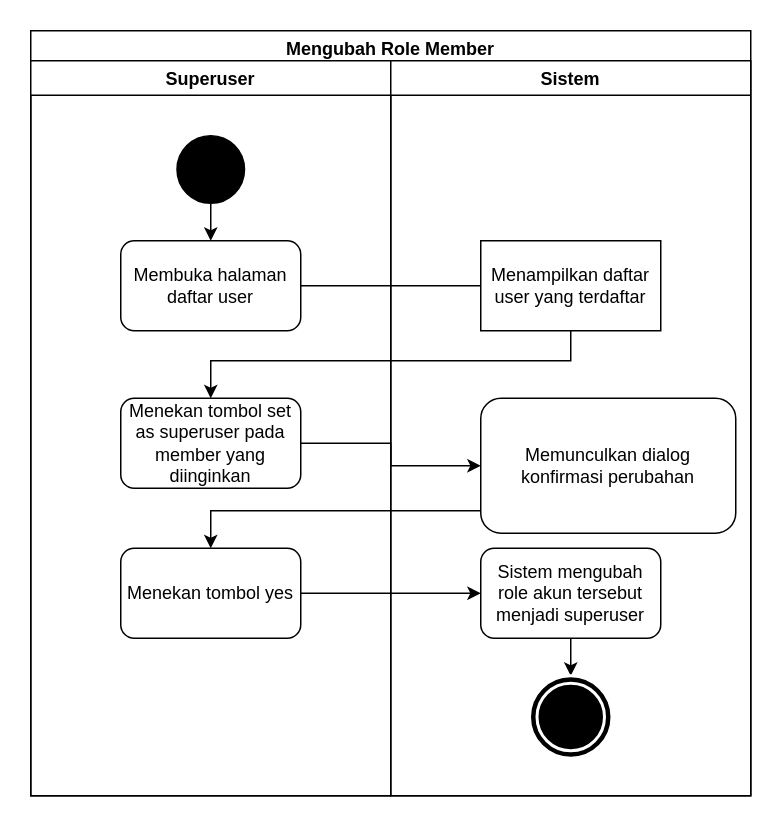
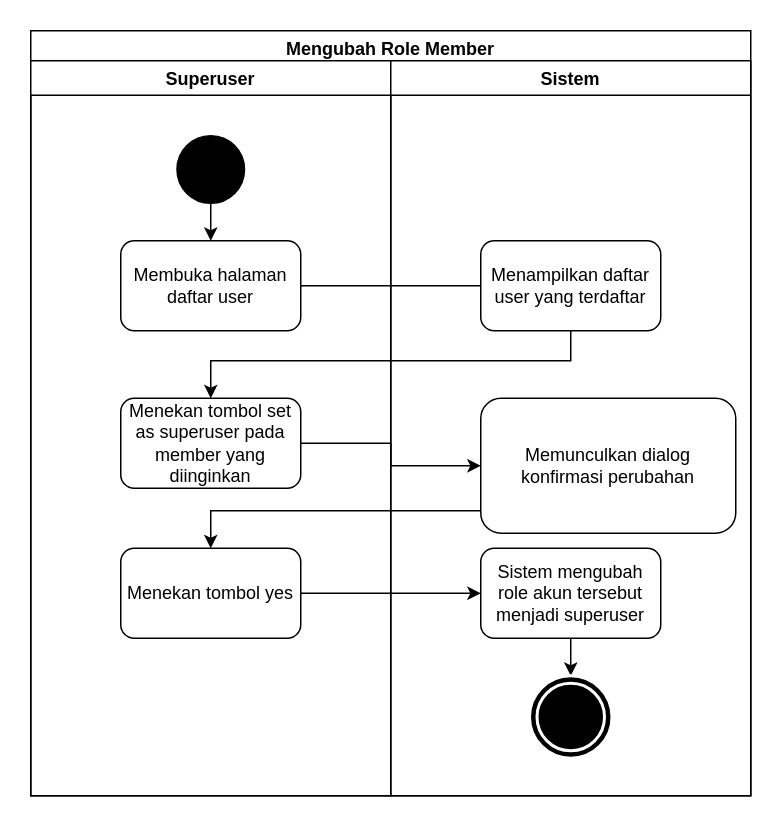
node "Menampilkan daftar user yang terdaftar": shape rectangle -> rounded rectangle
